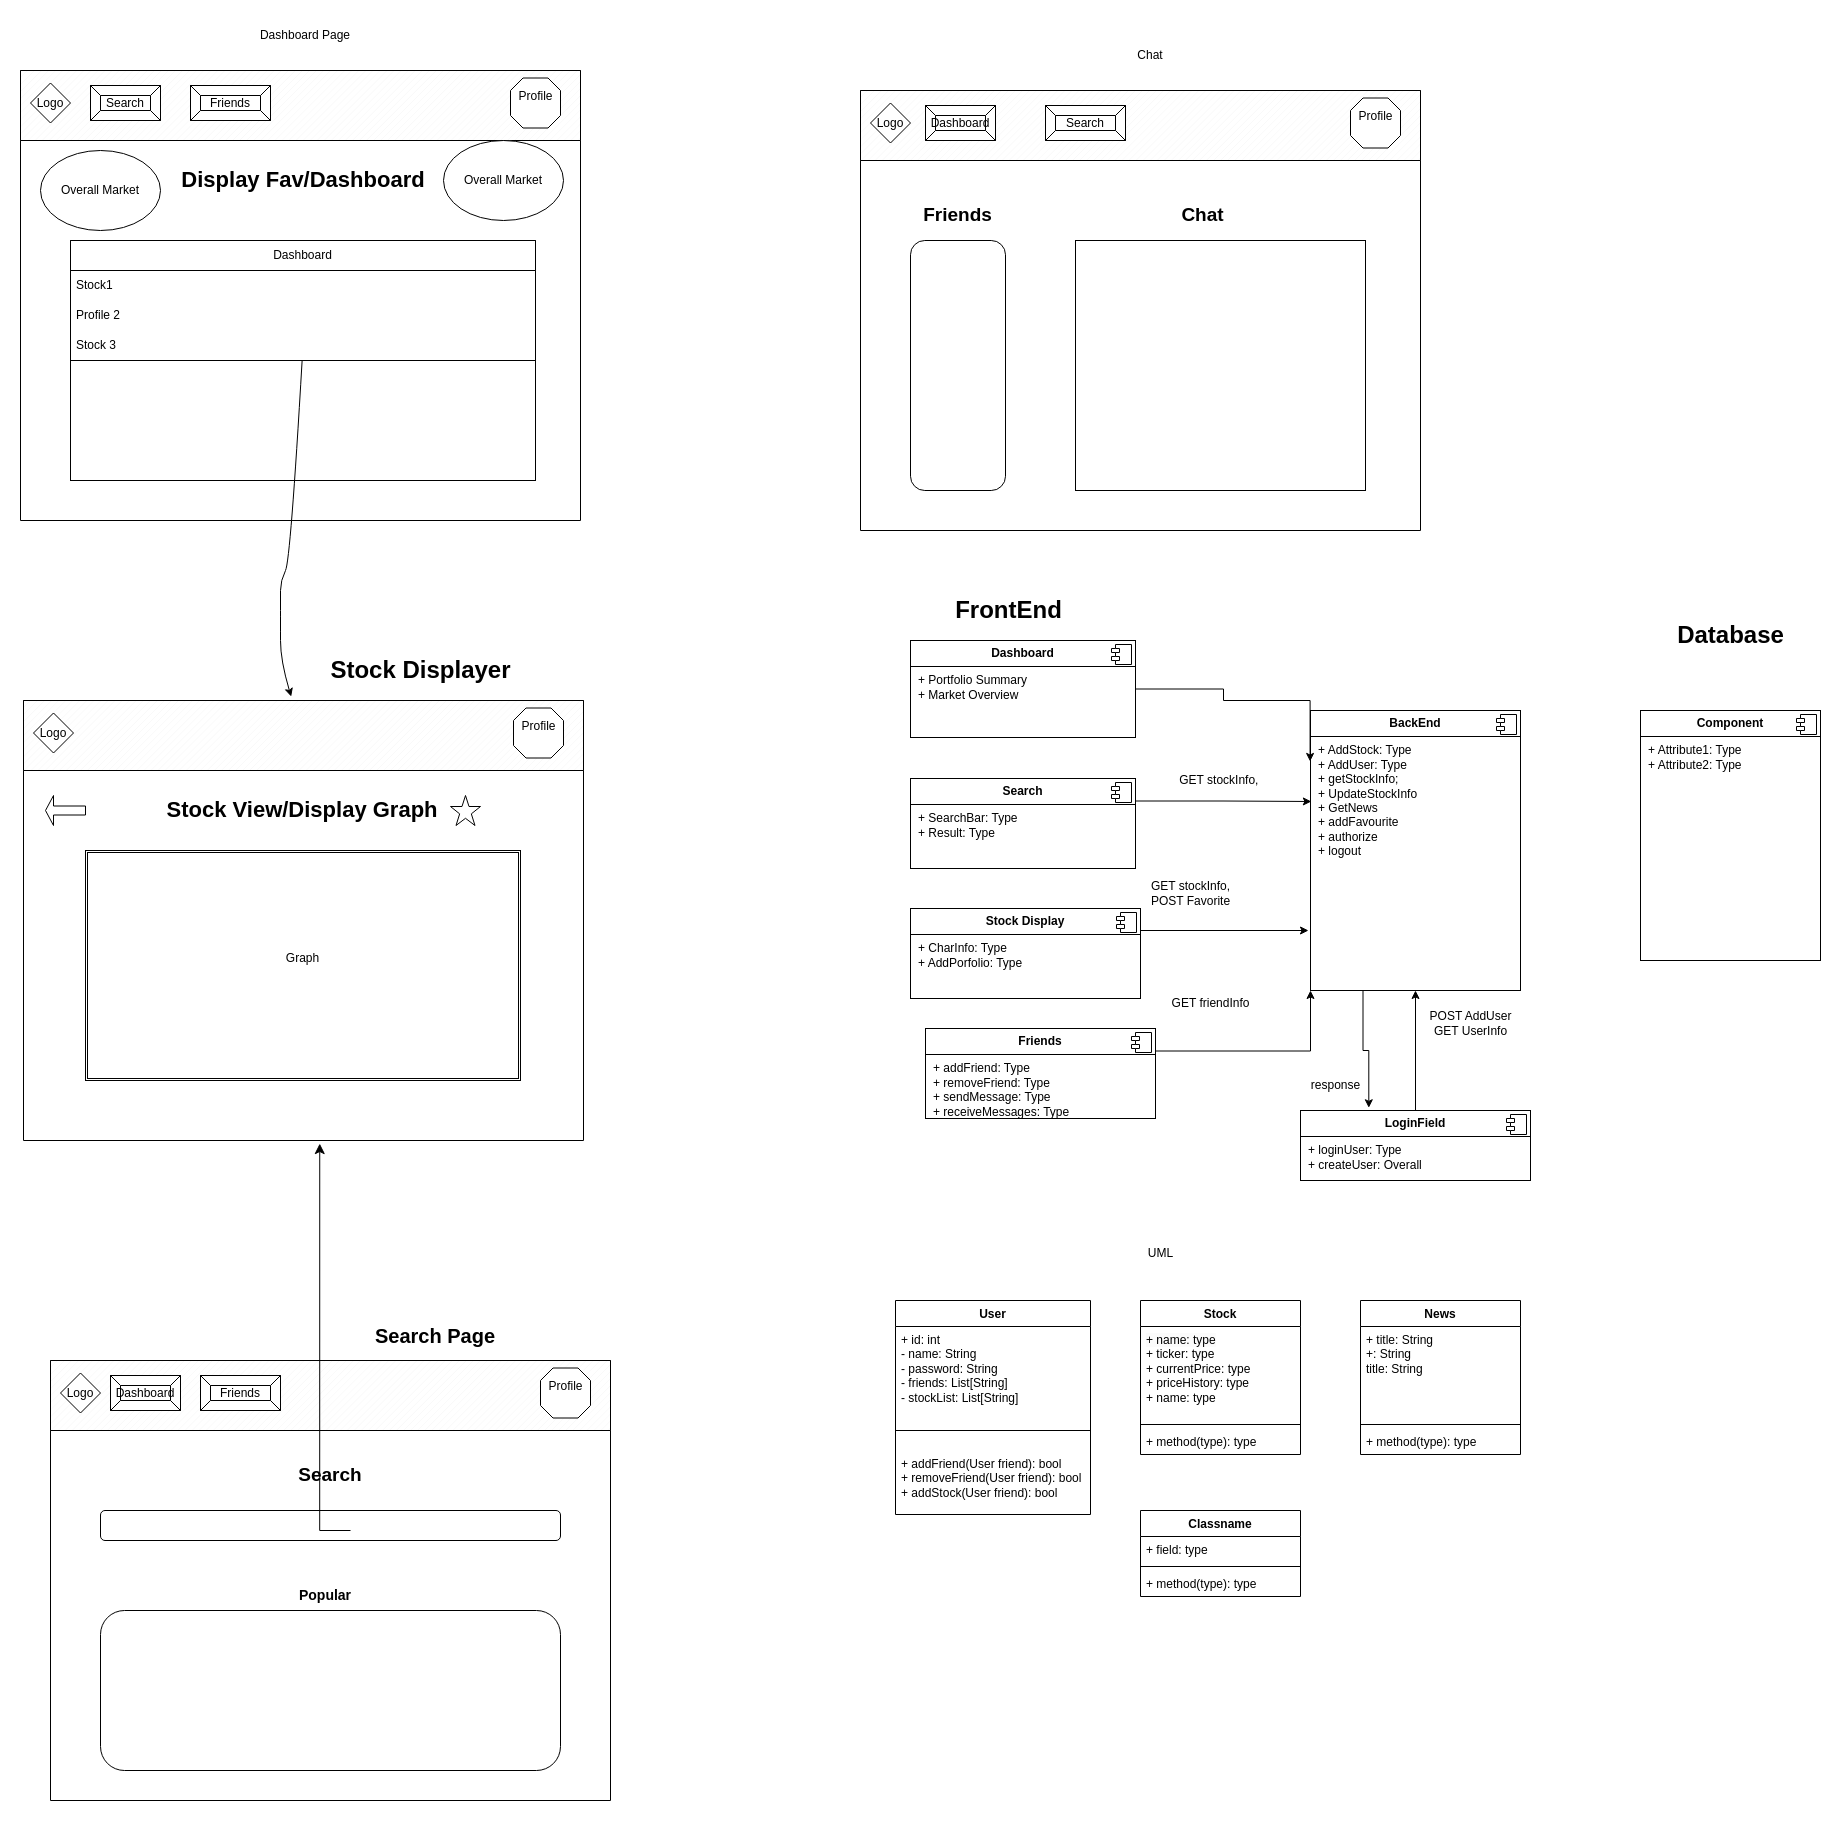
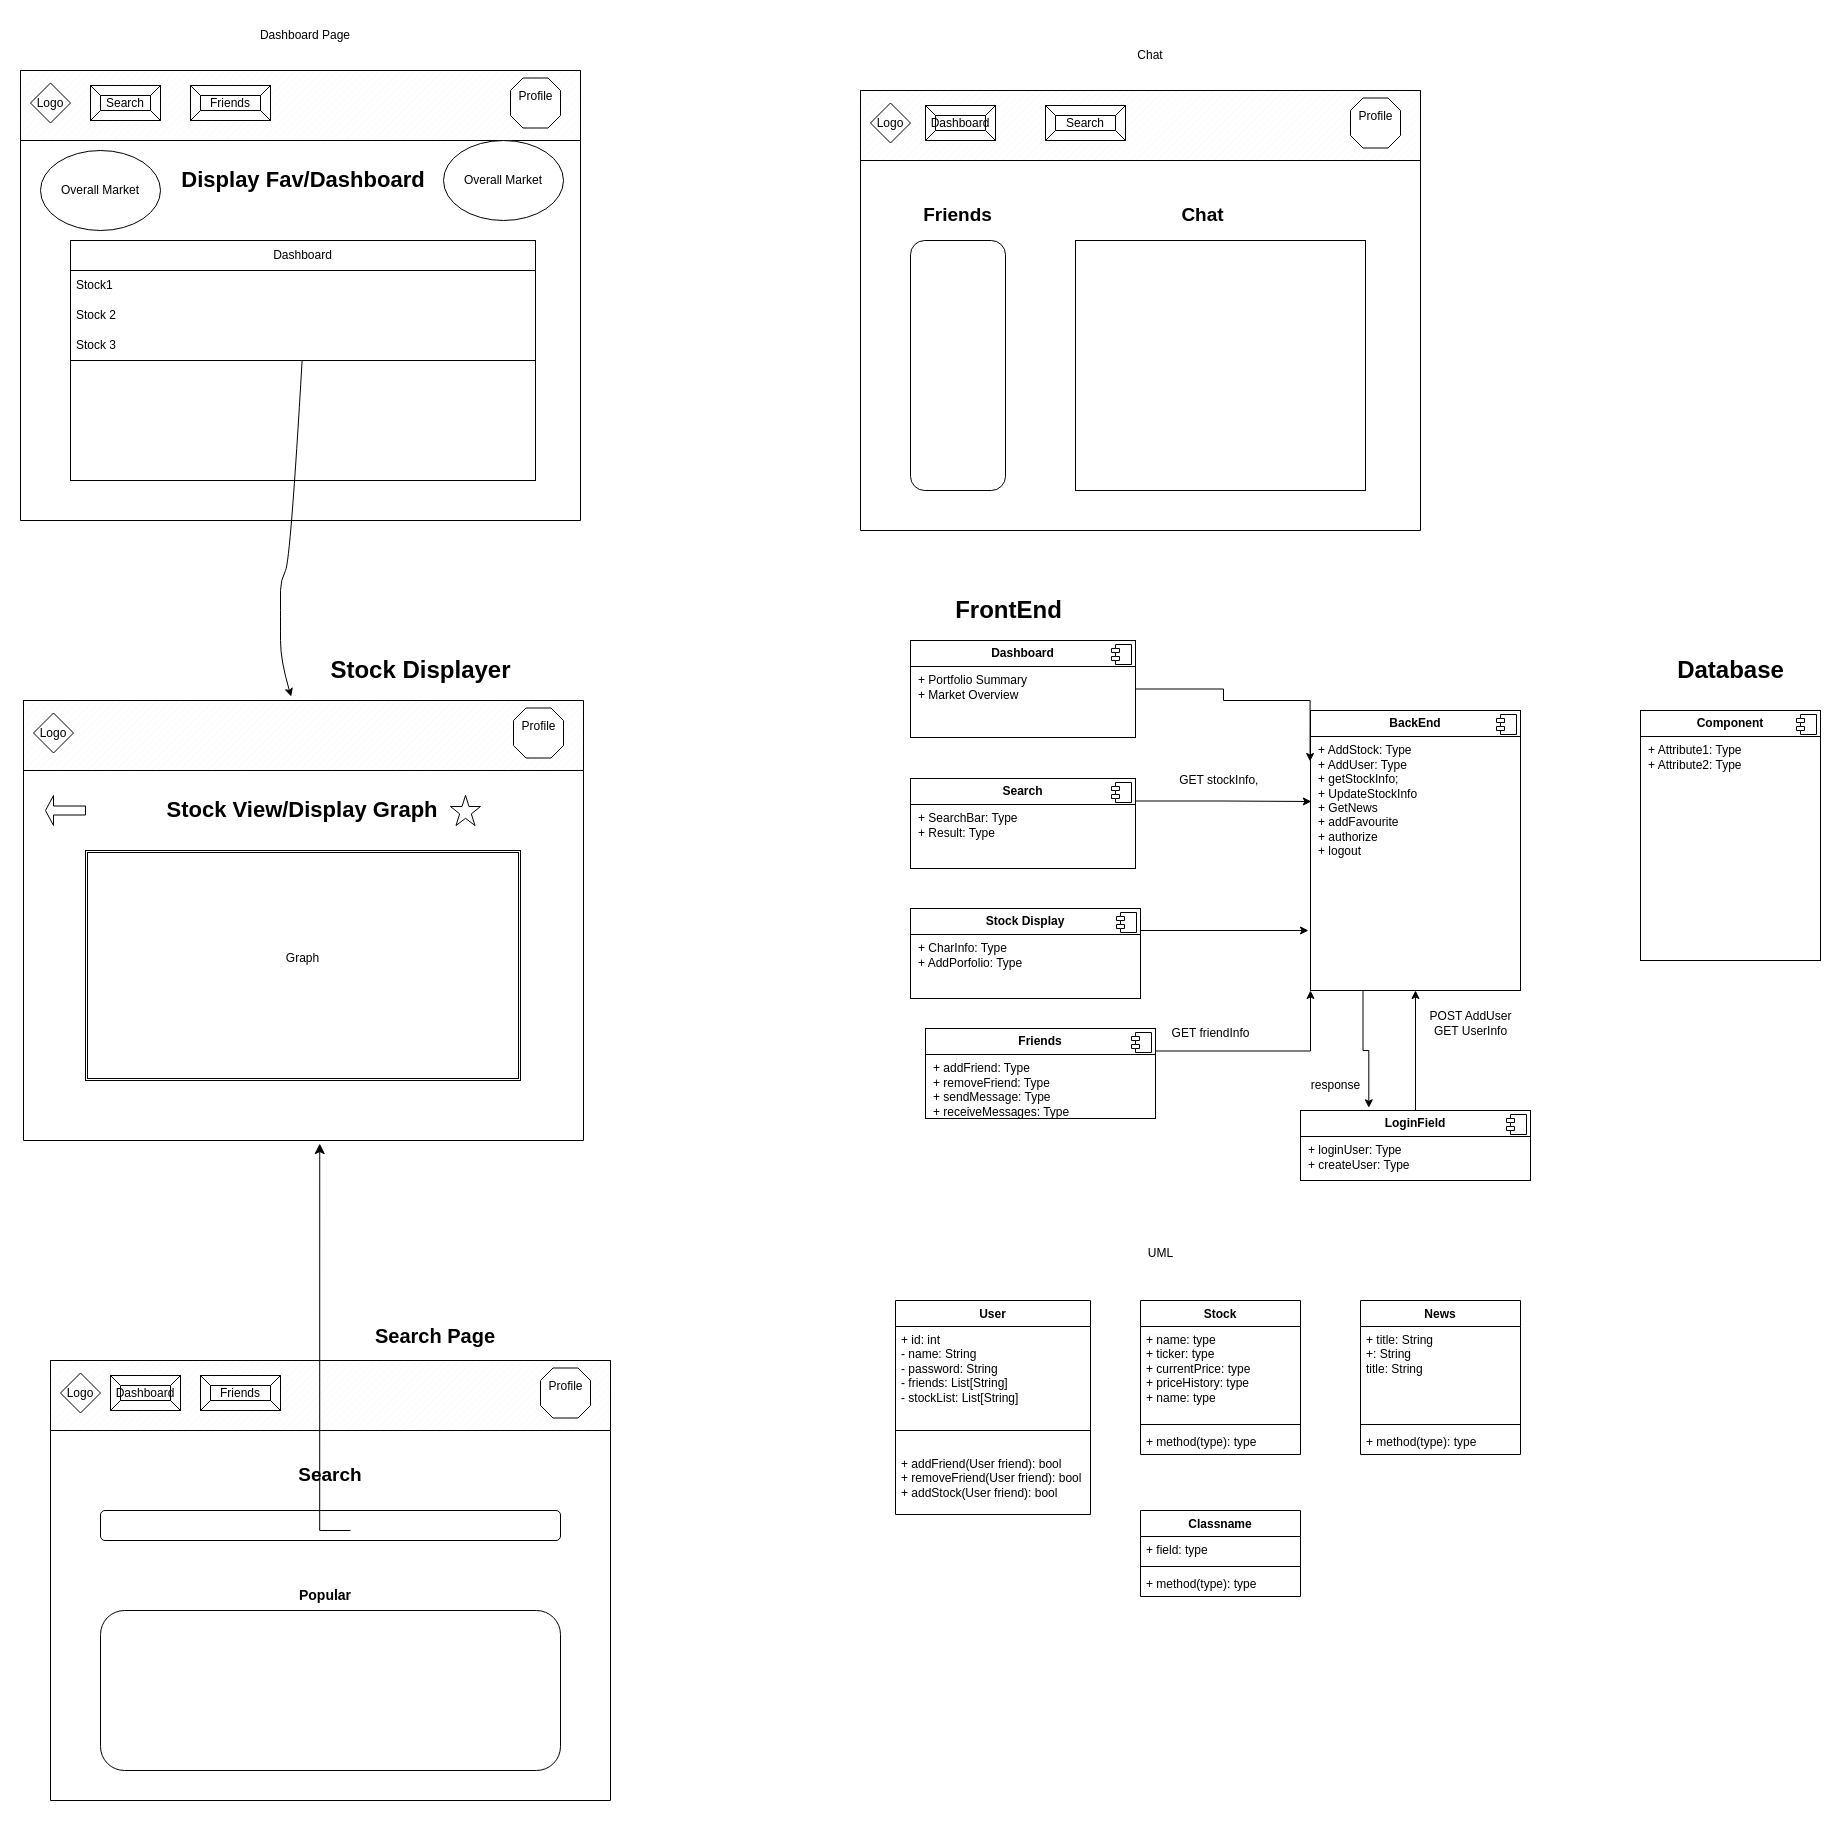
node "Profile 2": label "Profile 2" -> "Stock 2"
node "Database": moved (1731, 636) -> (1731, 671)
node "GET stockInfo, POST Favorite": removed
node "GET friendInfo": moved (1211, 1004) -> (1211, 1034)
node "LoginField + loginUser: Type + createUser: Overall": label "LoginField + loginUser: Type + createUser: Overall" -> "LoginField + loginUser: Type + createUser: Type"
